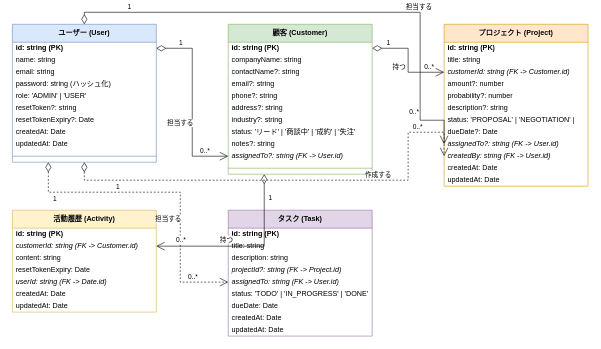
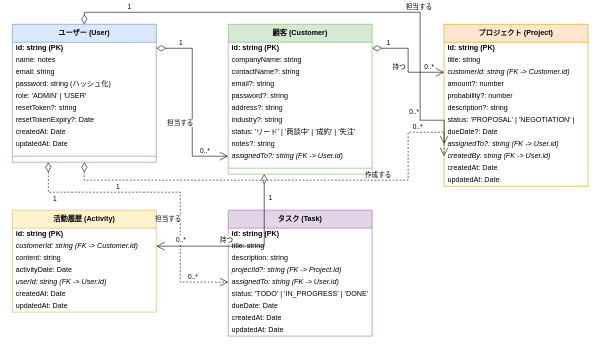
node "name: string": label "name: string" -> "name: notes"
node "phone?: string": label "phone?: string" -> "password?: string"
node "resetTokenExpiry: Date": label "resetTokenExpiry: Date" -> "activityDate: Date"
node "userId: string (FK -> Date.id)": label "userId: string (FK -> Date.id)" -> "userId: string (FK -> User.id)"
